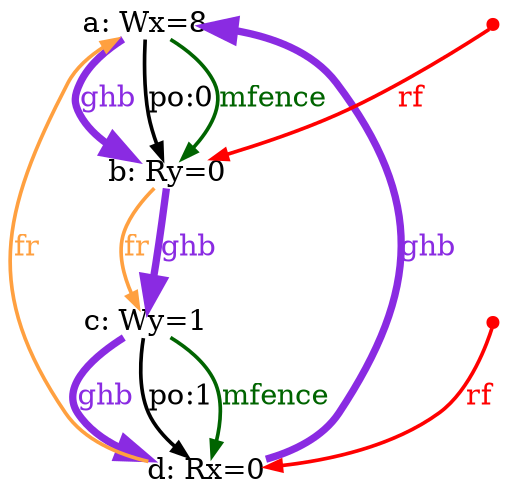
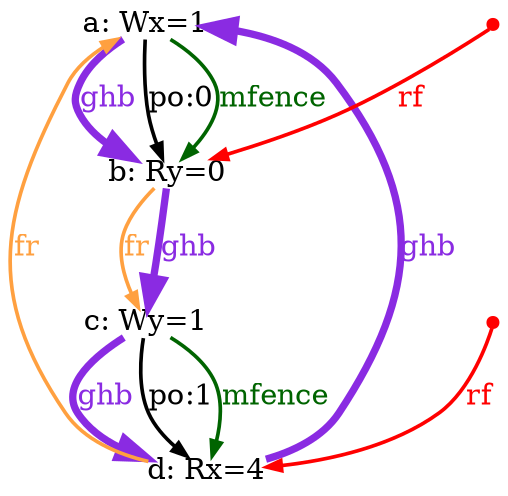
node "a: Wx=8": label "a: Wx=8" -> "a: Wx=1"
node "d: Rx=0": label "d: Rx=0" -> "d: Rx=4"
